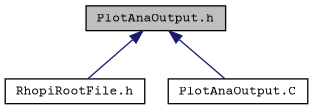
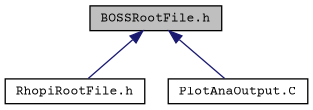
node "PlotAnaOutput.h": label "PlotAnaOutput.h" -> "BOSSRootFile.h"
